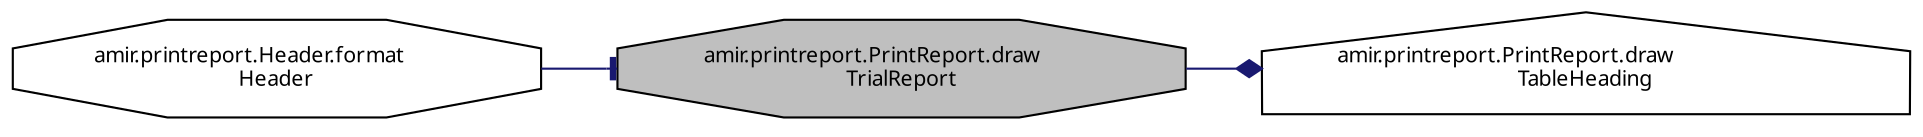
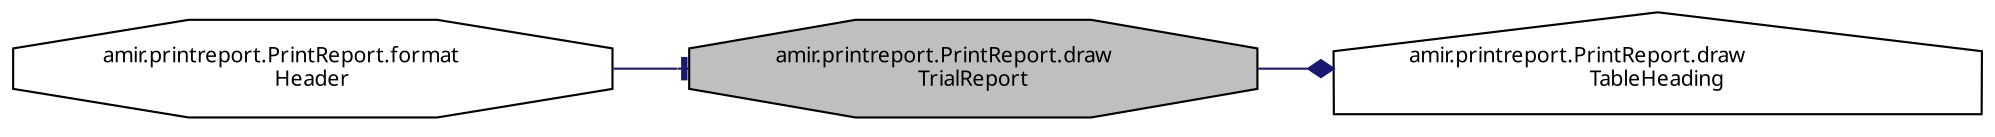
node "amir.printreport.Header.format Header": label "amir.printreport.Header.format Header" -> "amir.printreport.PrintReport.format Header"
